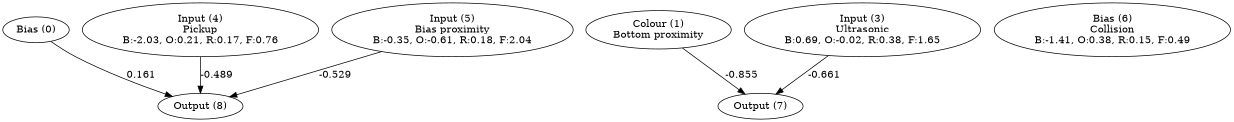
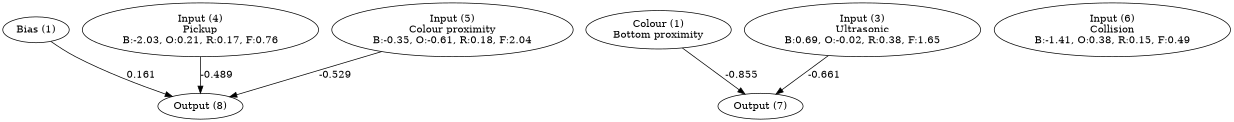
node "Bias (0)": label "Bias (0)" -> "Bias (1)"
node "Input (5) Bias proximity B:-0.35, O:-0.61, R:0.18, F:2.04": label "Input (5) Bias proximity B:-0.35, O:-0.61, R:0.18, F:2.04" -> "Input (5) Colour proximity B:-0.35, O:-0.61, R:0.18, F:2.04"
node "Bias (6) Collision B:-1.41, O:0.38, R:0.15, F:0.49": label "Bias (6) Collision B:-1.41, O:0.38, R:0.15, F:0.49" -> "Input (6) Collision B:-1.41, O:0.38, R:0.15, F:0.49"
